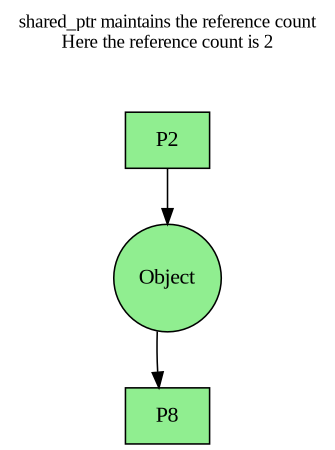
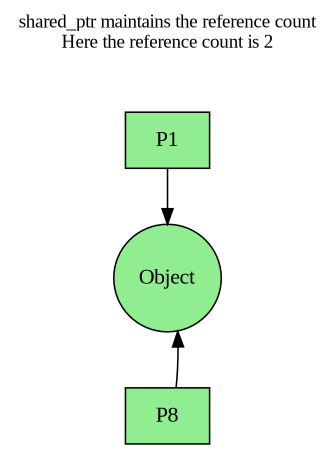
node "P2": label "P2" -> "P1"
edge "Object" -> "P8": reversed
